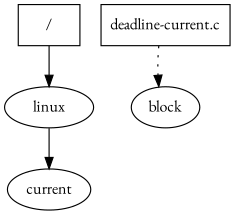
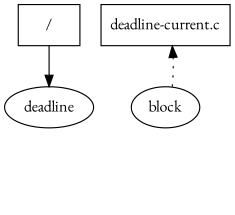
edge "deadline-current.c" -> "block": reversed
node "linux": label "linux" -> "deadline"
node "current": removed
